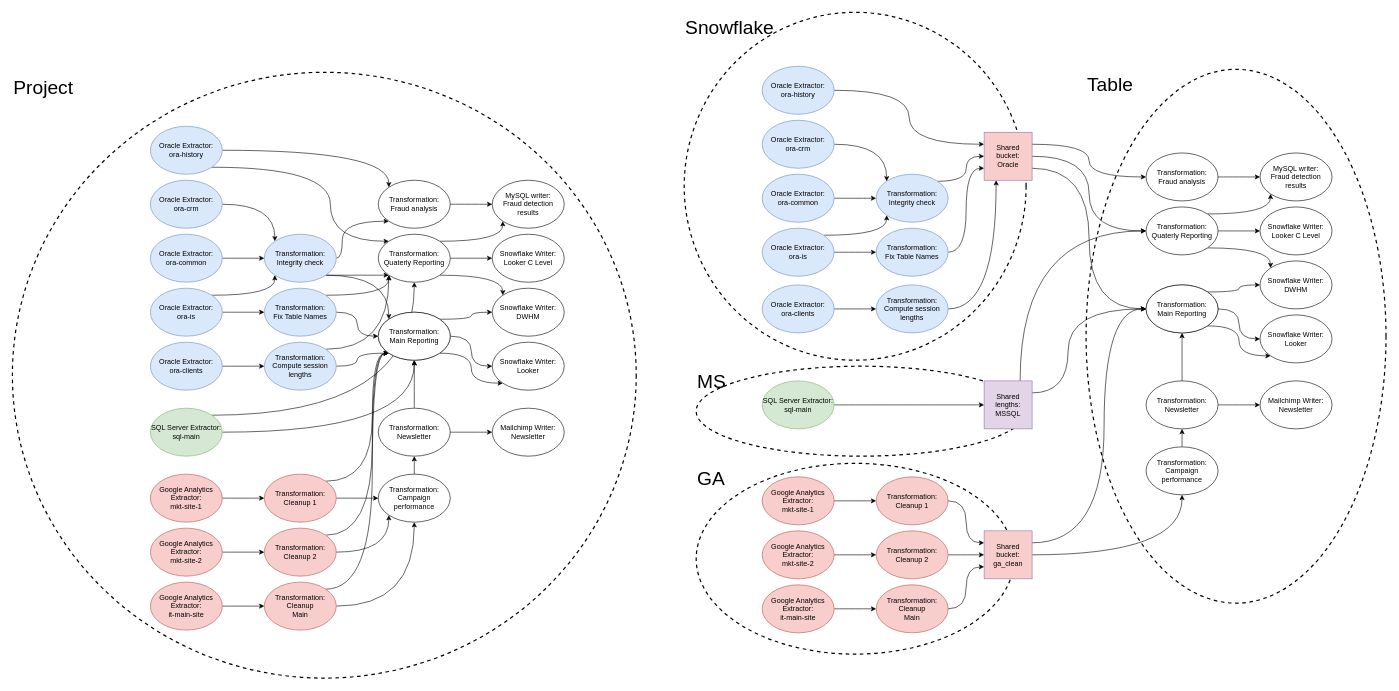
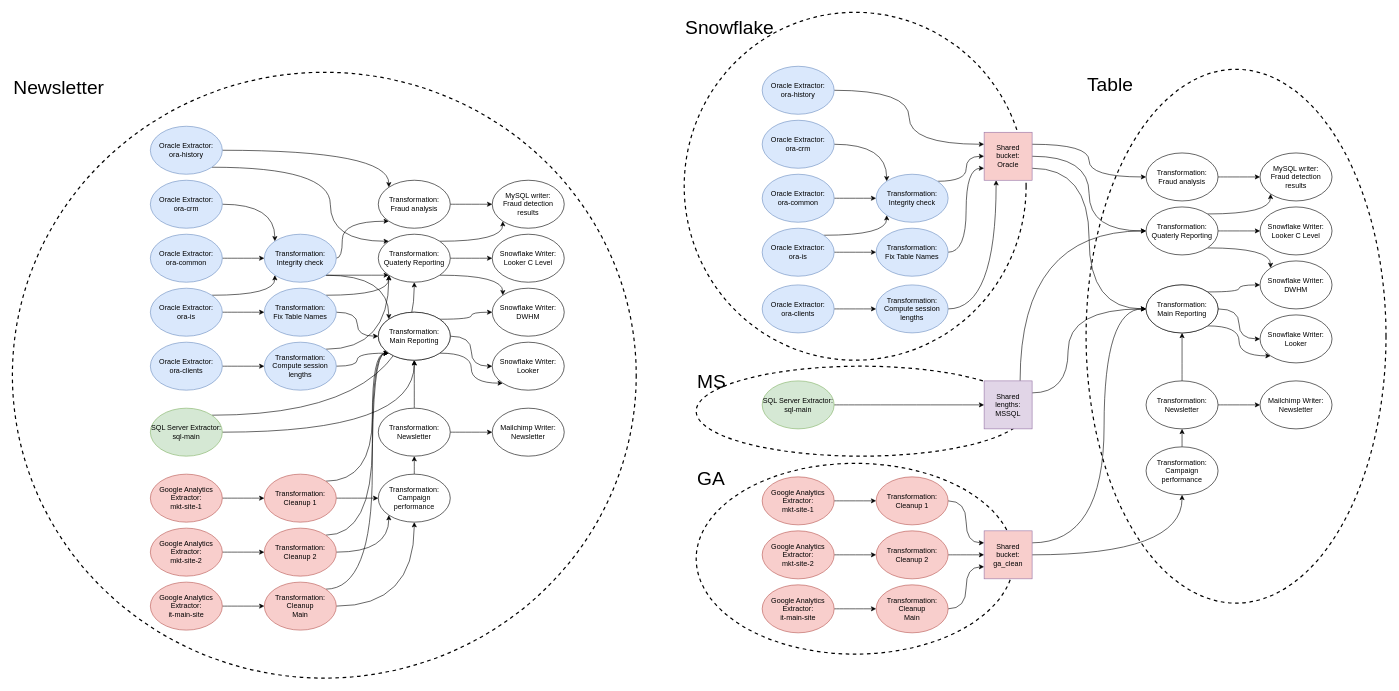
node "Project": label "Project" -> "Newsletter"
